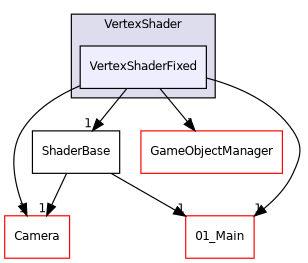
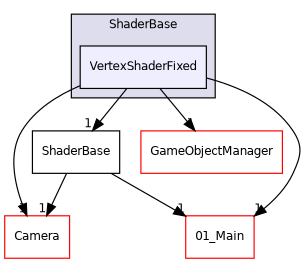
cluster "VertexShader": label "VertexShader" -> "ShaderBase"
